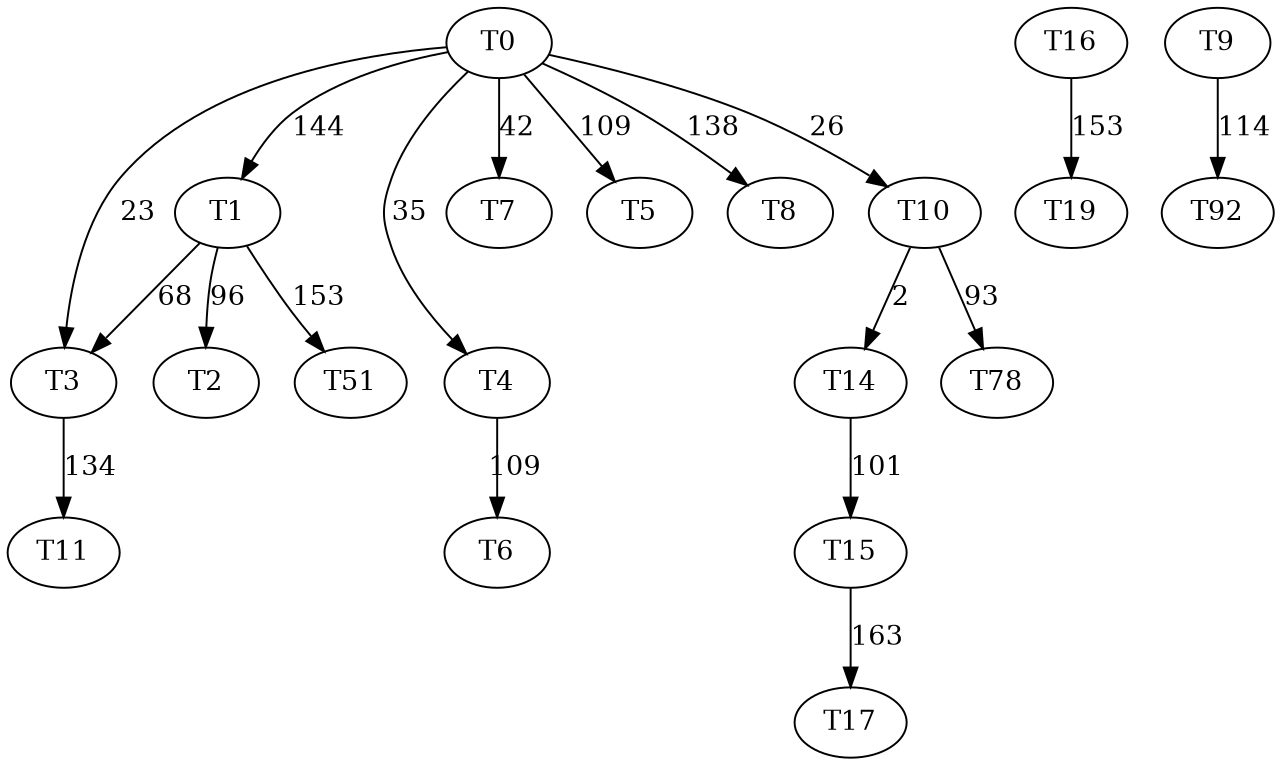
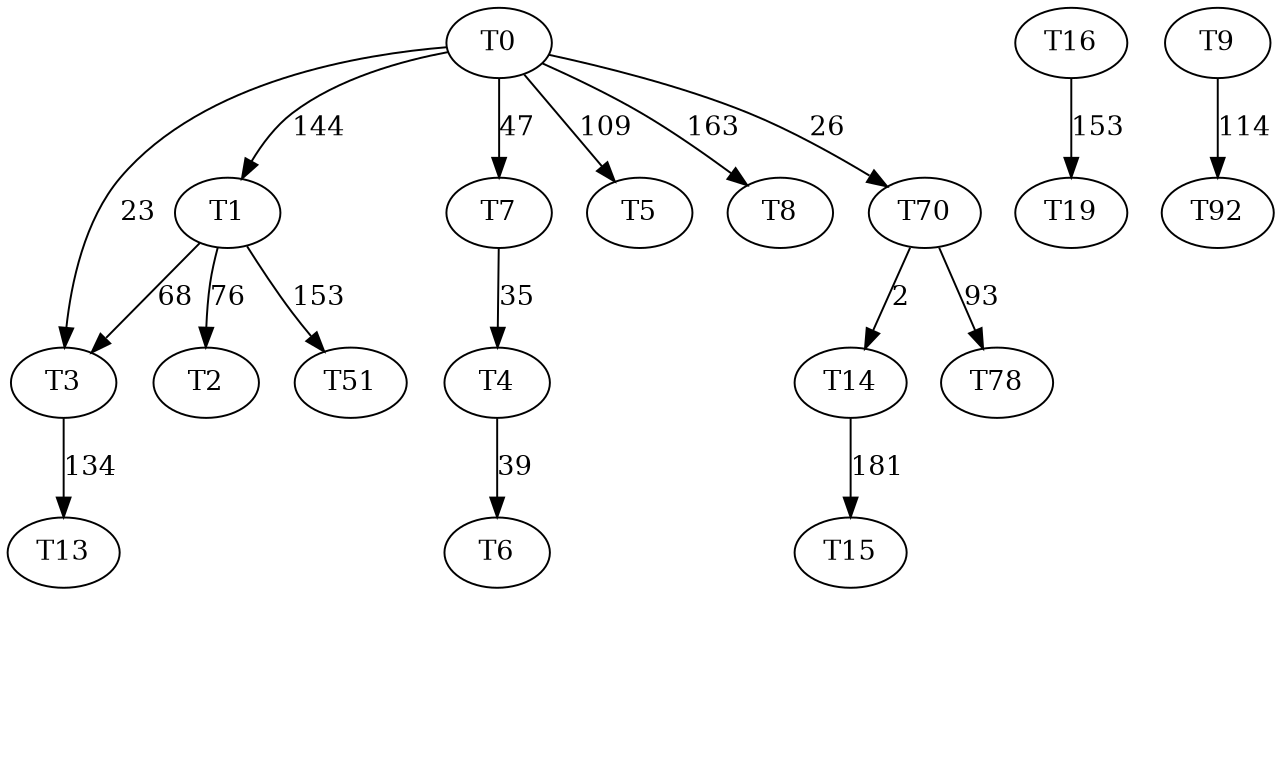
edge "T0" -> "T7": label "42" -> "47"
edge "T0" -> "T8": label "138" -> "163"
edge "T0" -> "T4": now "T7" -> "T4"
node "T10": label "T10" -> "T70"
edge "T1" -> "T2": label "96" -> "76"
edge "T4" -> "T6": label "109" -> "39"
edge "T14" -> "T15": label "101" -> "181"
node "T11": label "T11" -> "T13"
node "T17": removed
